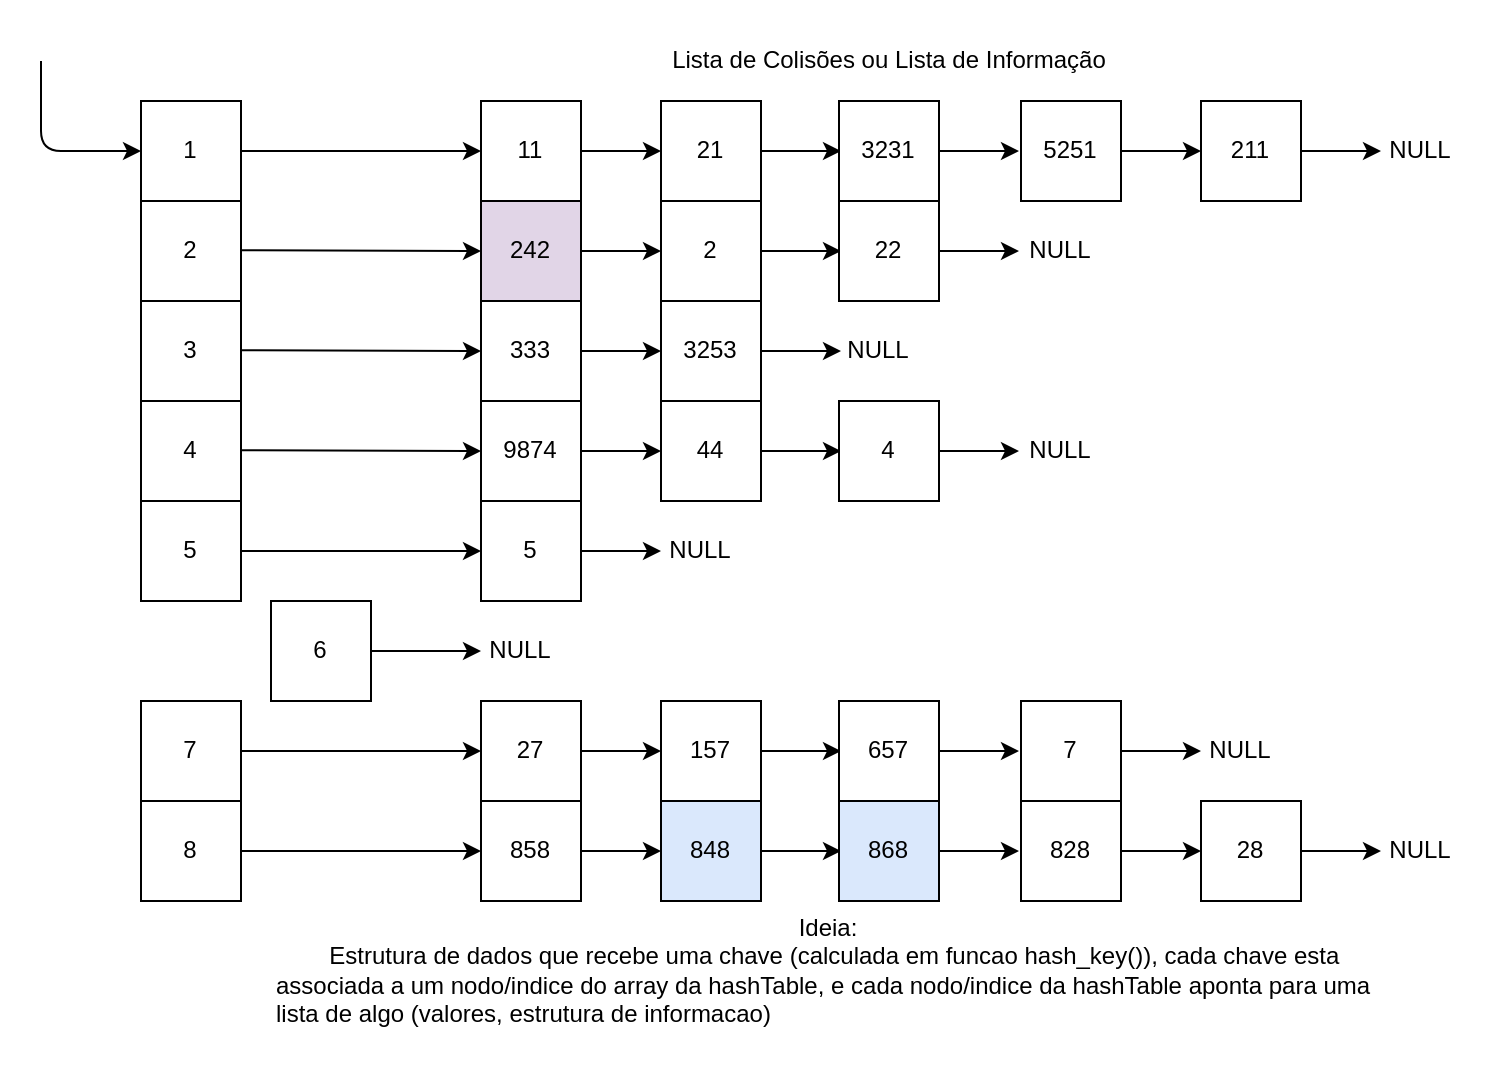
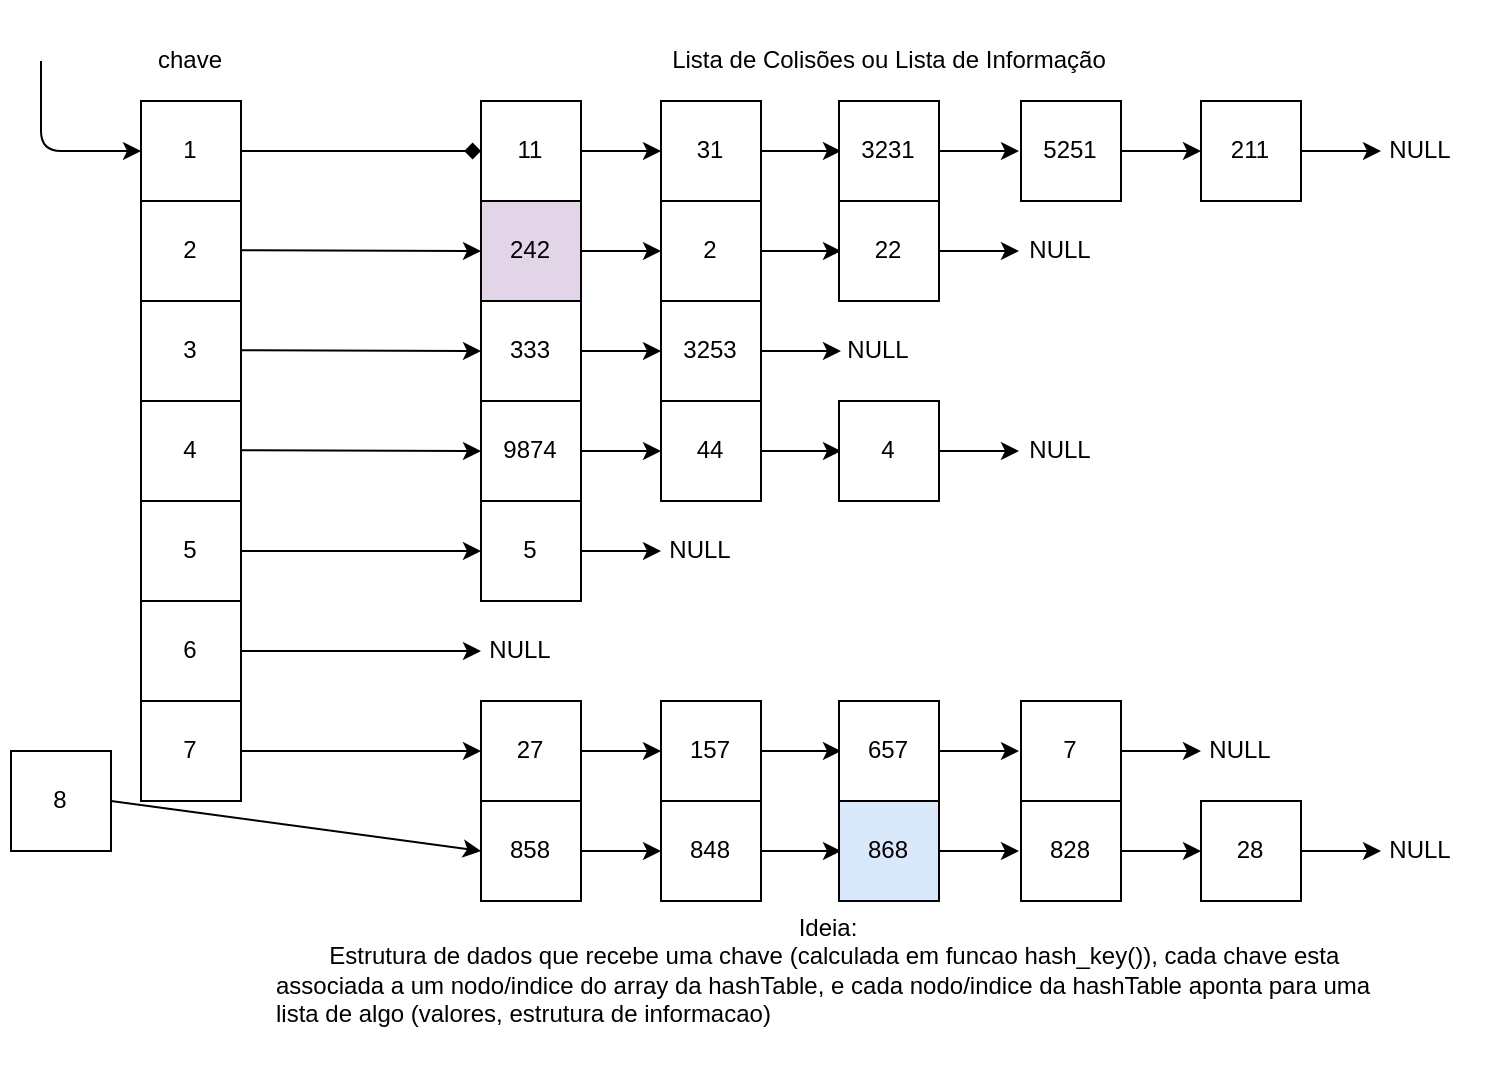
node "chave": added
edge "1" -> "11": arrowhead classic -> diamond
node "21": label "21" -> "31"
node "6": moved (321, 651) -> (191, 651)
node "8": moved (191, 851) -> (61, 801)
node "848": fillcolor #dae8fc -> #ffffff
